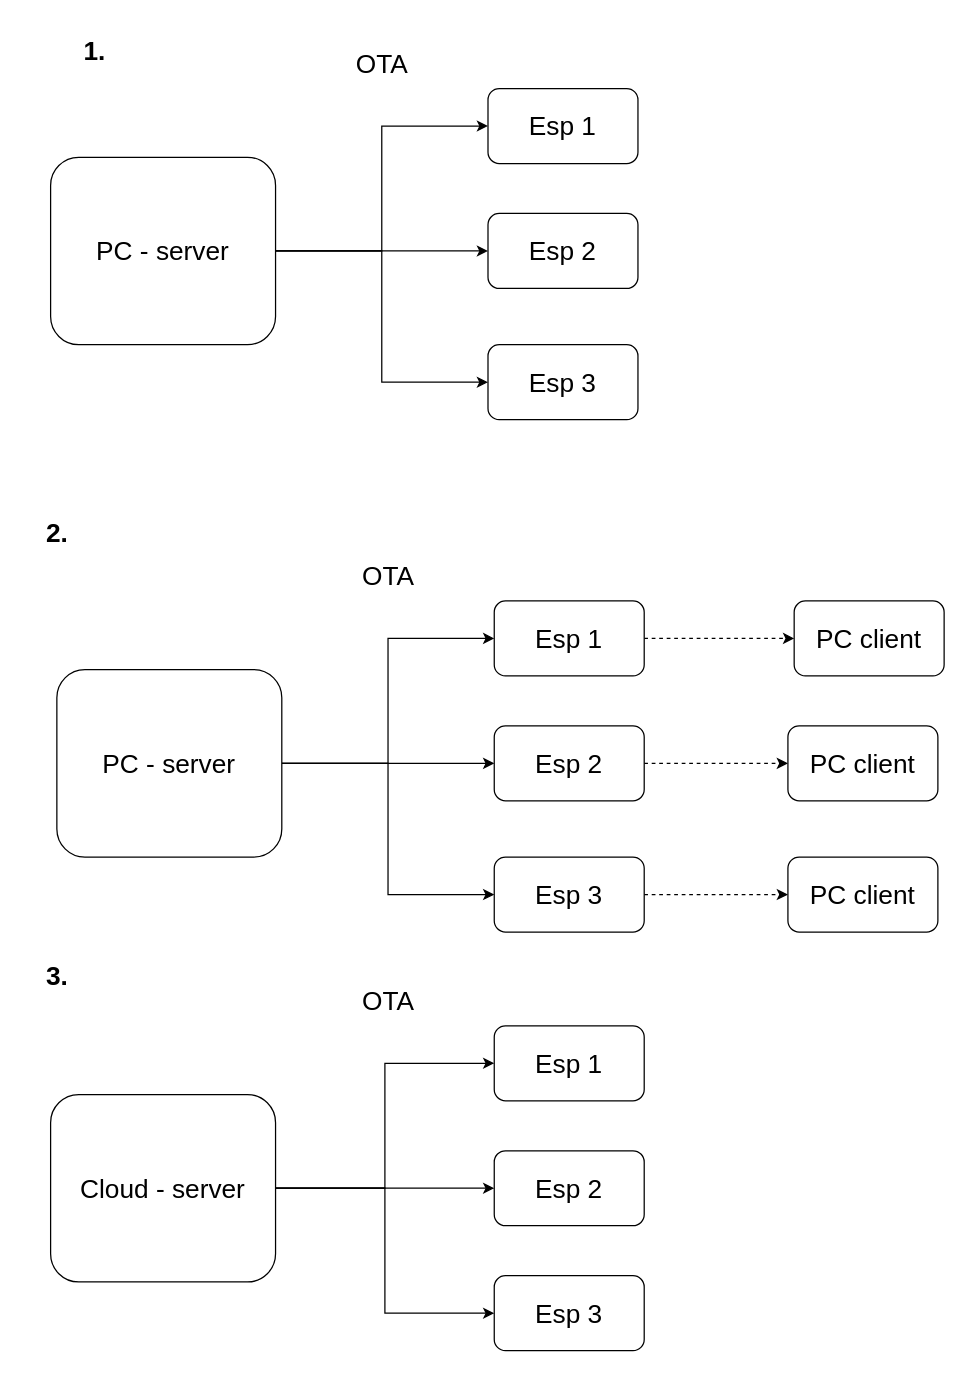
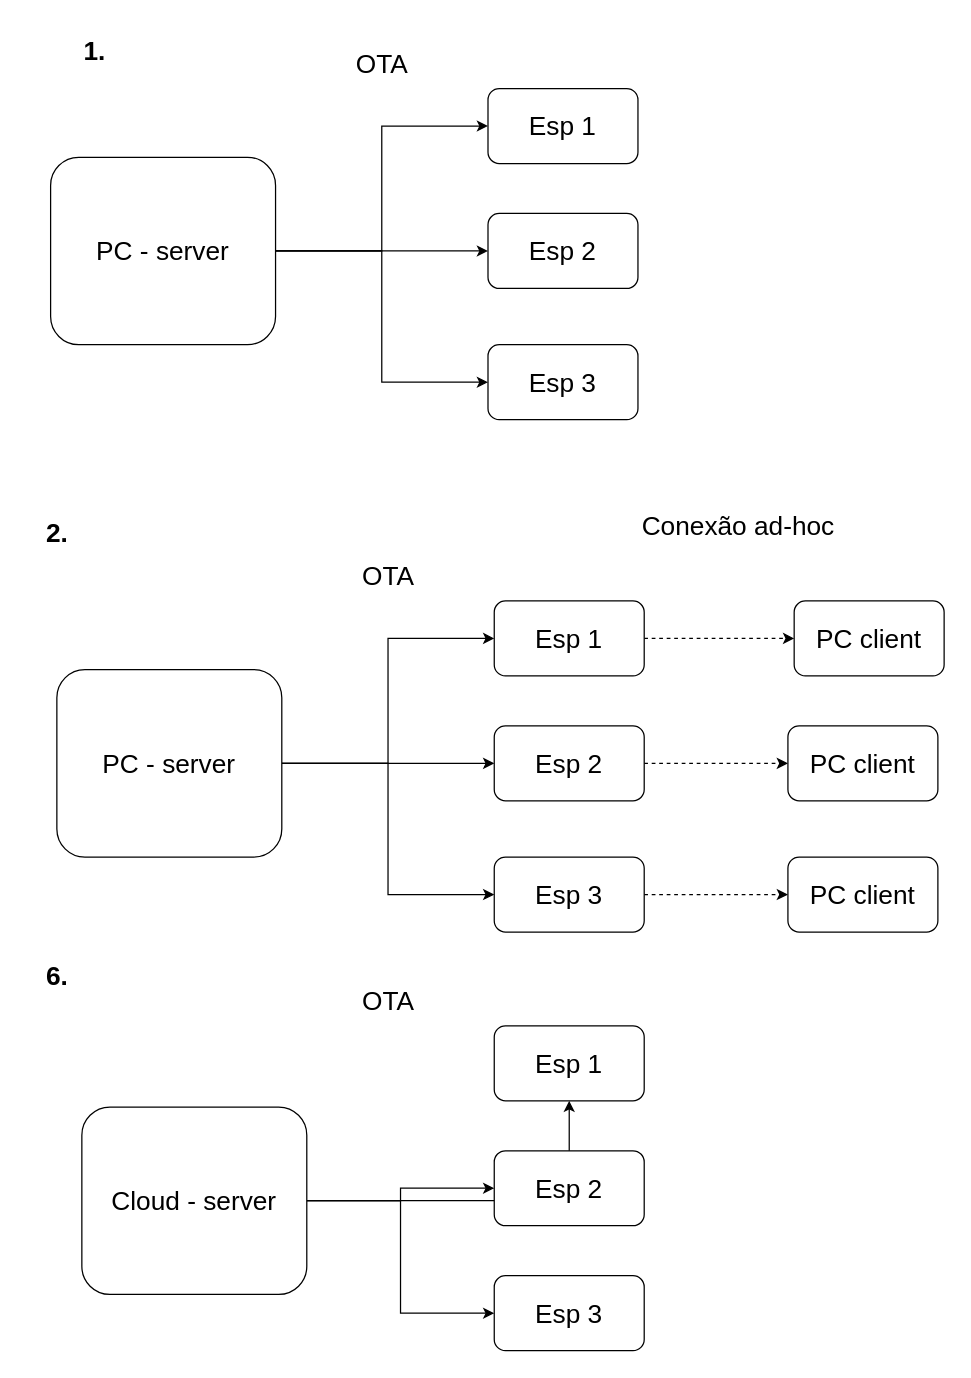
node "Conexão ad-hoc": added
node "3.": label "3." -> "6."
node "Cloud - server": moved (163, 1188) -> (194, 1201)
